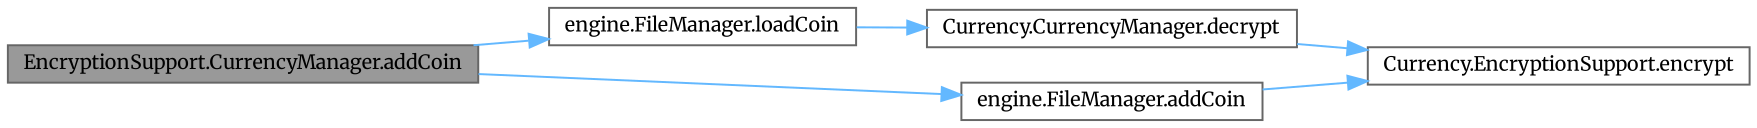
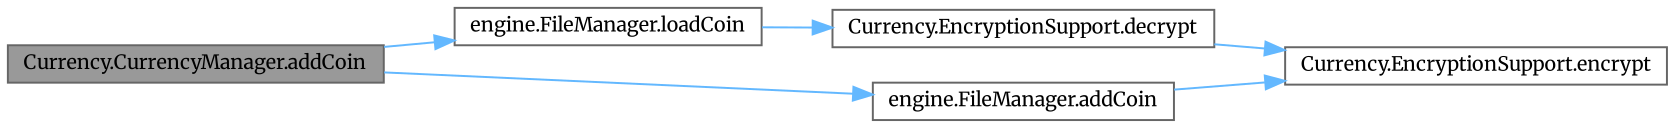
node "Currency.CurrencyManager.decrypt": label "Currency.CurrencyManager.decrypt" -> "Currency.EncryptionSupport.decrypt"
node "EncryptionSupport.CurrencyManager.addCoin": label "EncryptionSupport.CurrencyManager.addCoin" -> "Currency.CurrencyManager.addCoin"
